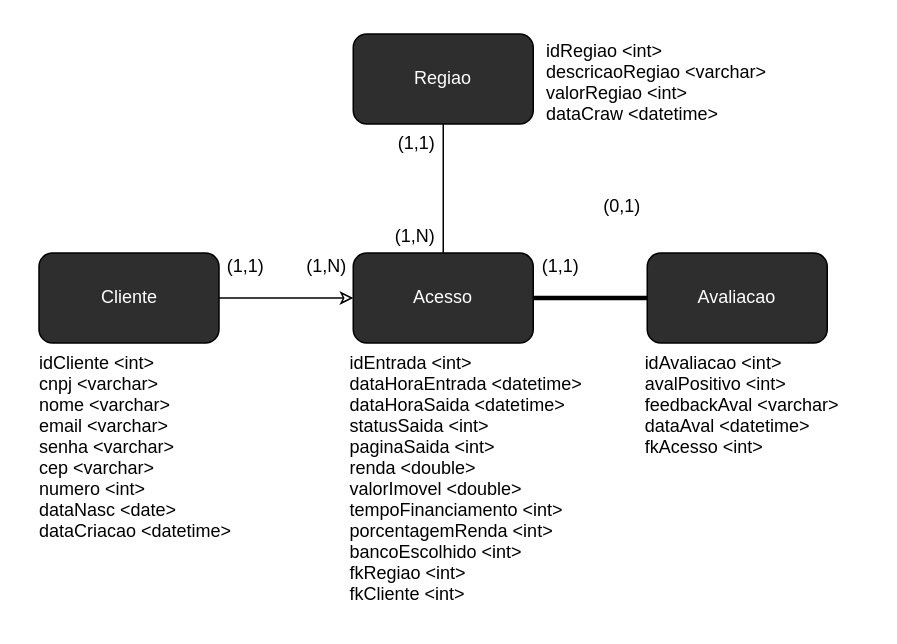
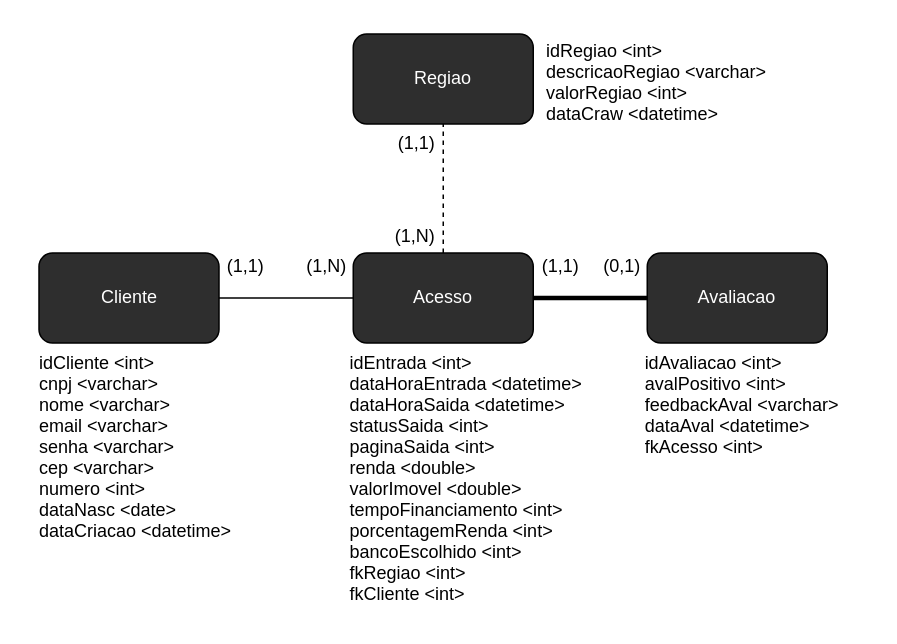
edge "Regiao" -- "Acesso": style solid -> dashed
node "(0,1)": moved (621, 206) -> (621, 266)
edge "Cliente" -> "Acesso": arrowhead classic -> none
